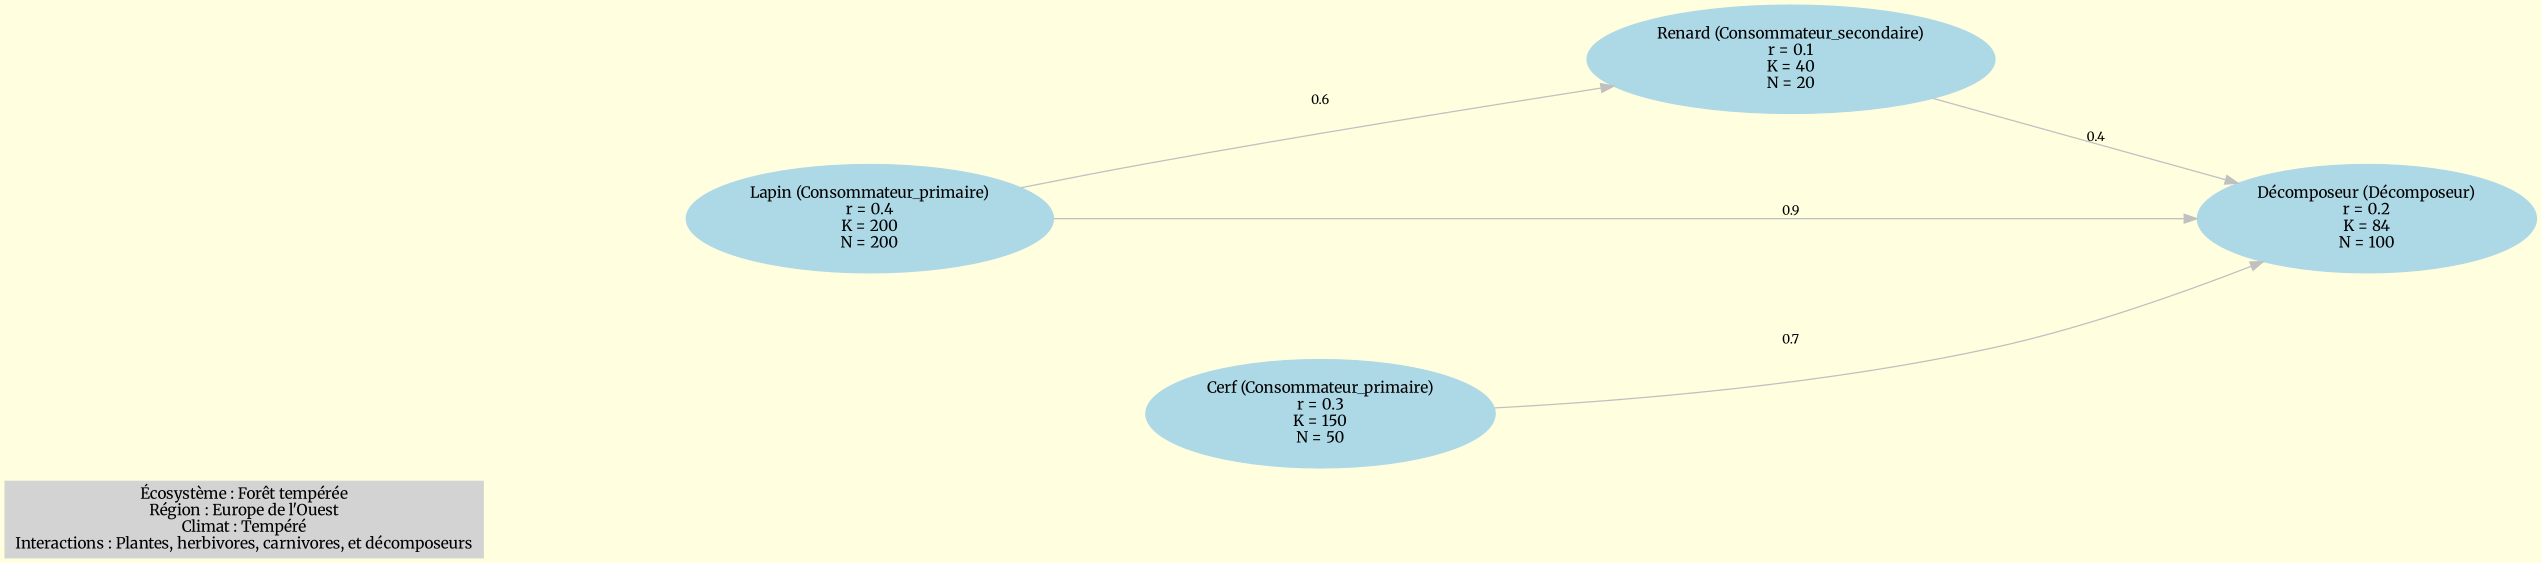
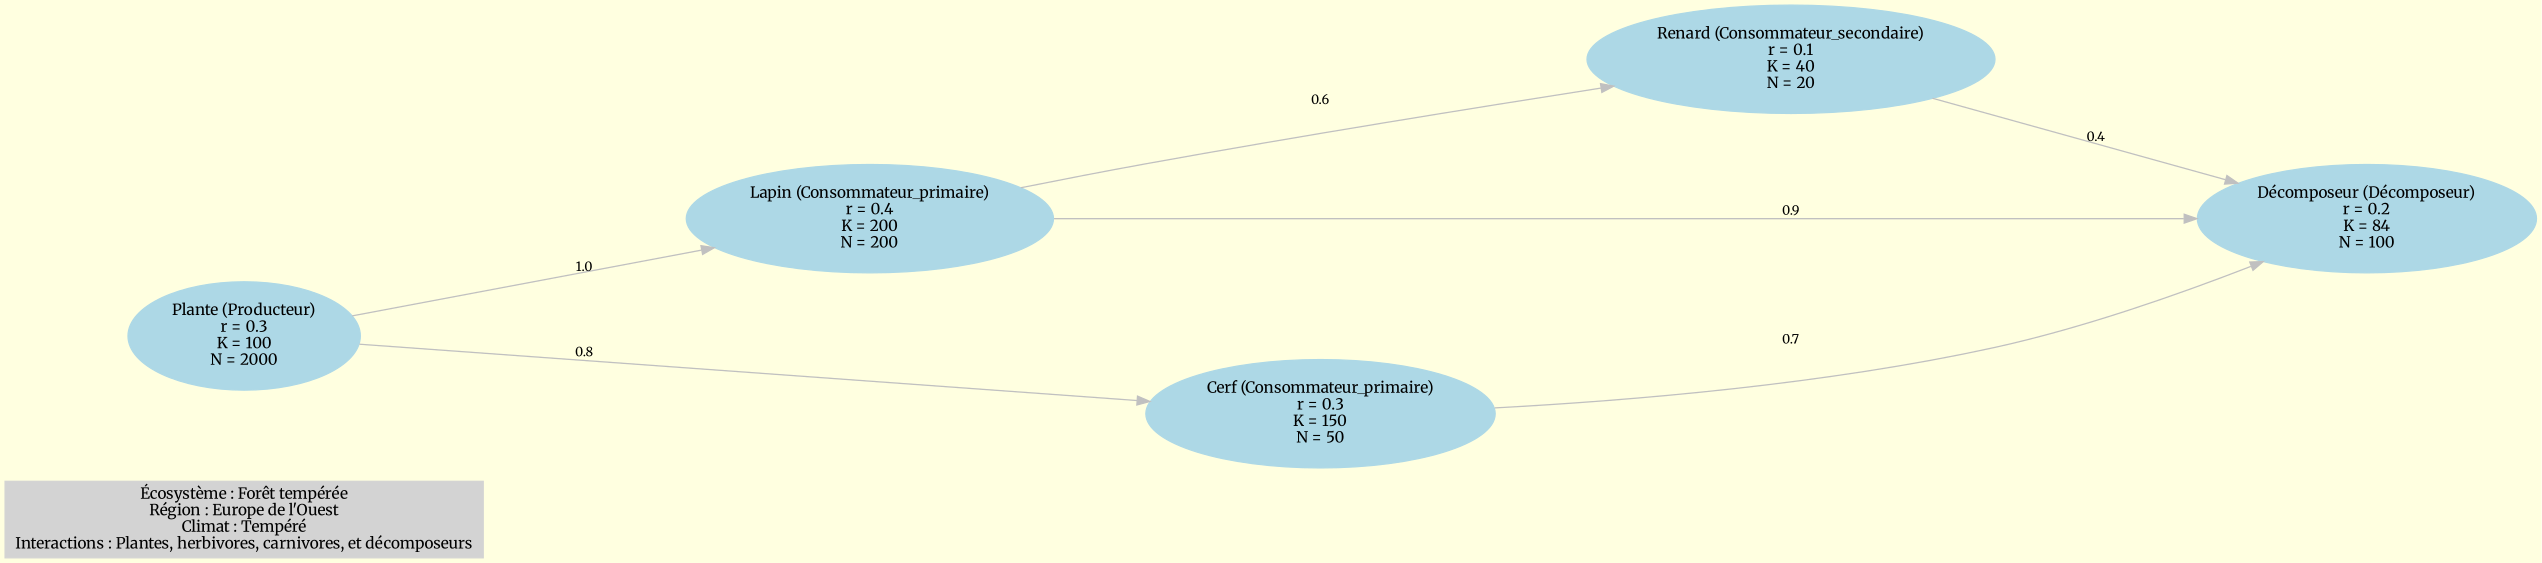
node "Plante (Producteur) r = 0.3 K = 100 N = 2000": added
